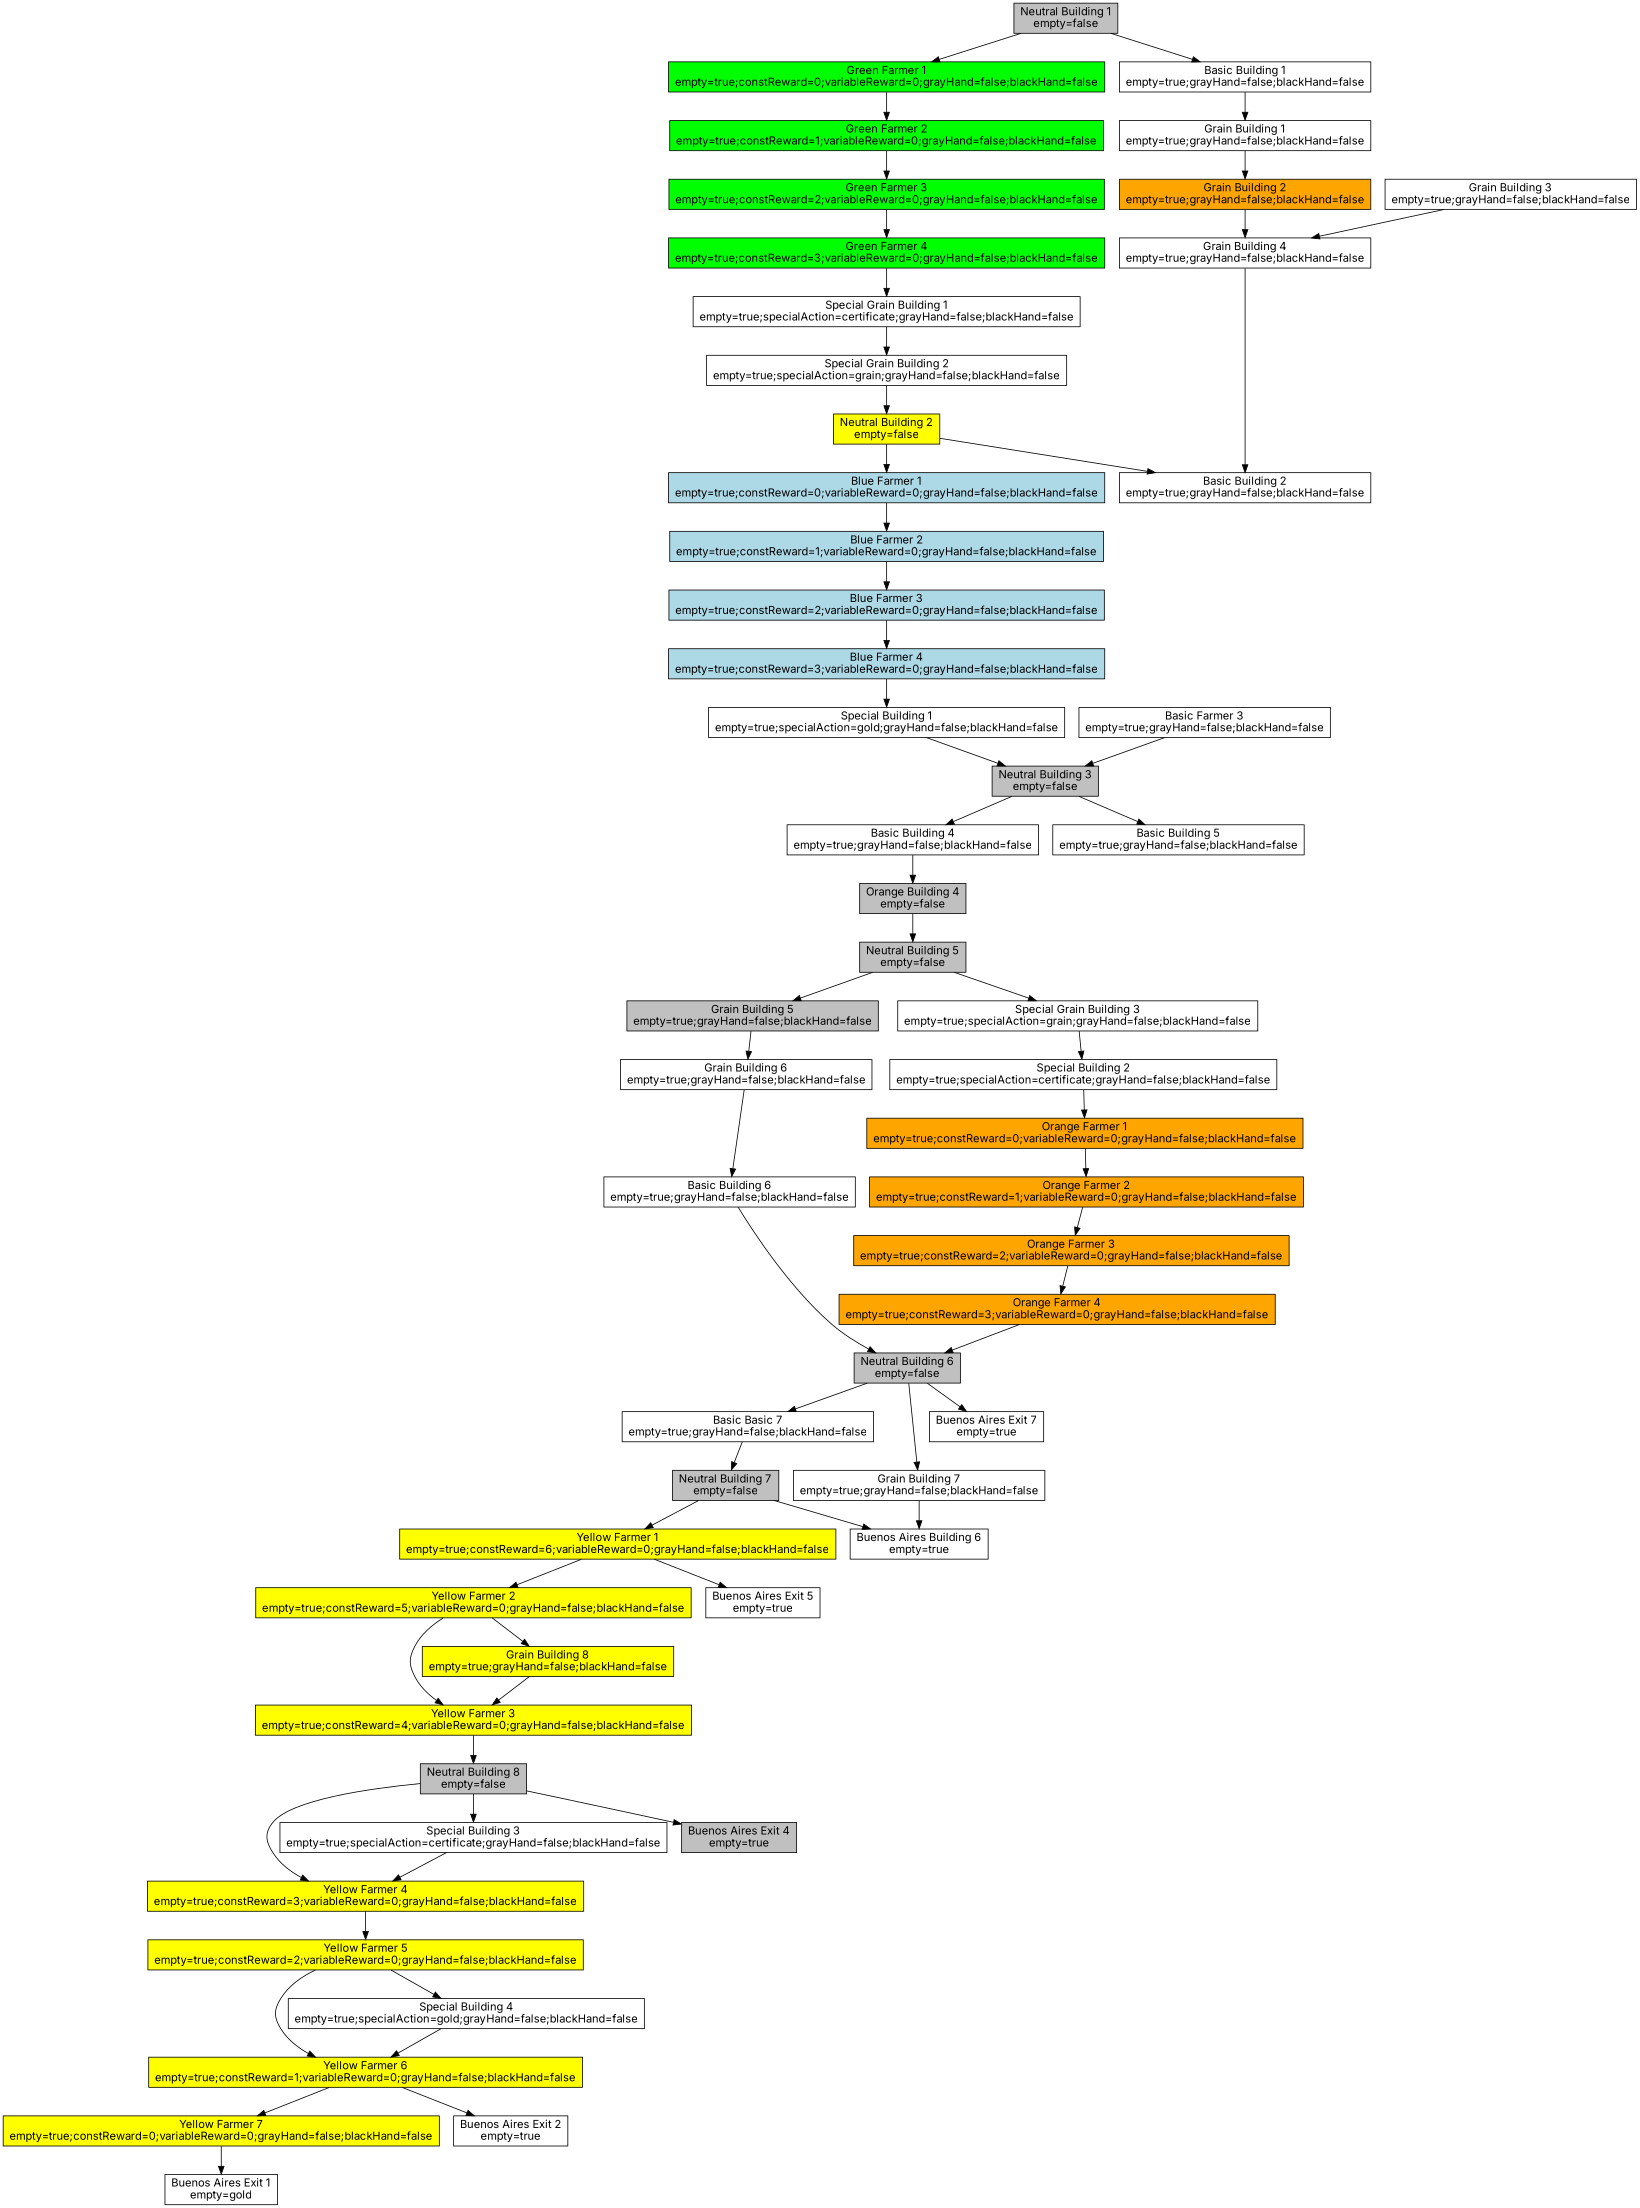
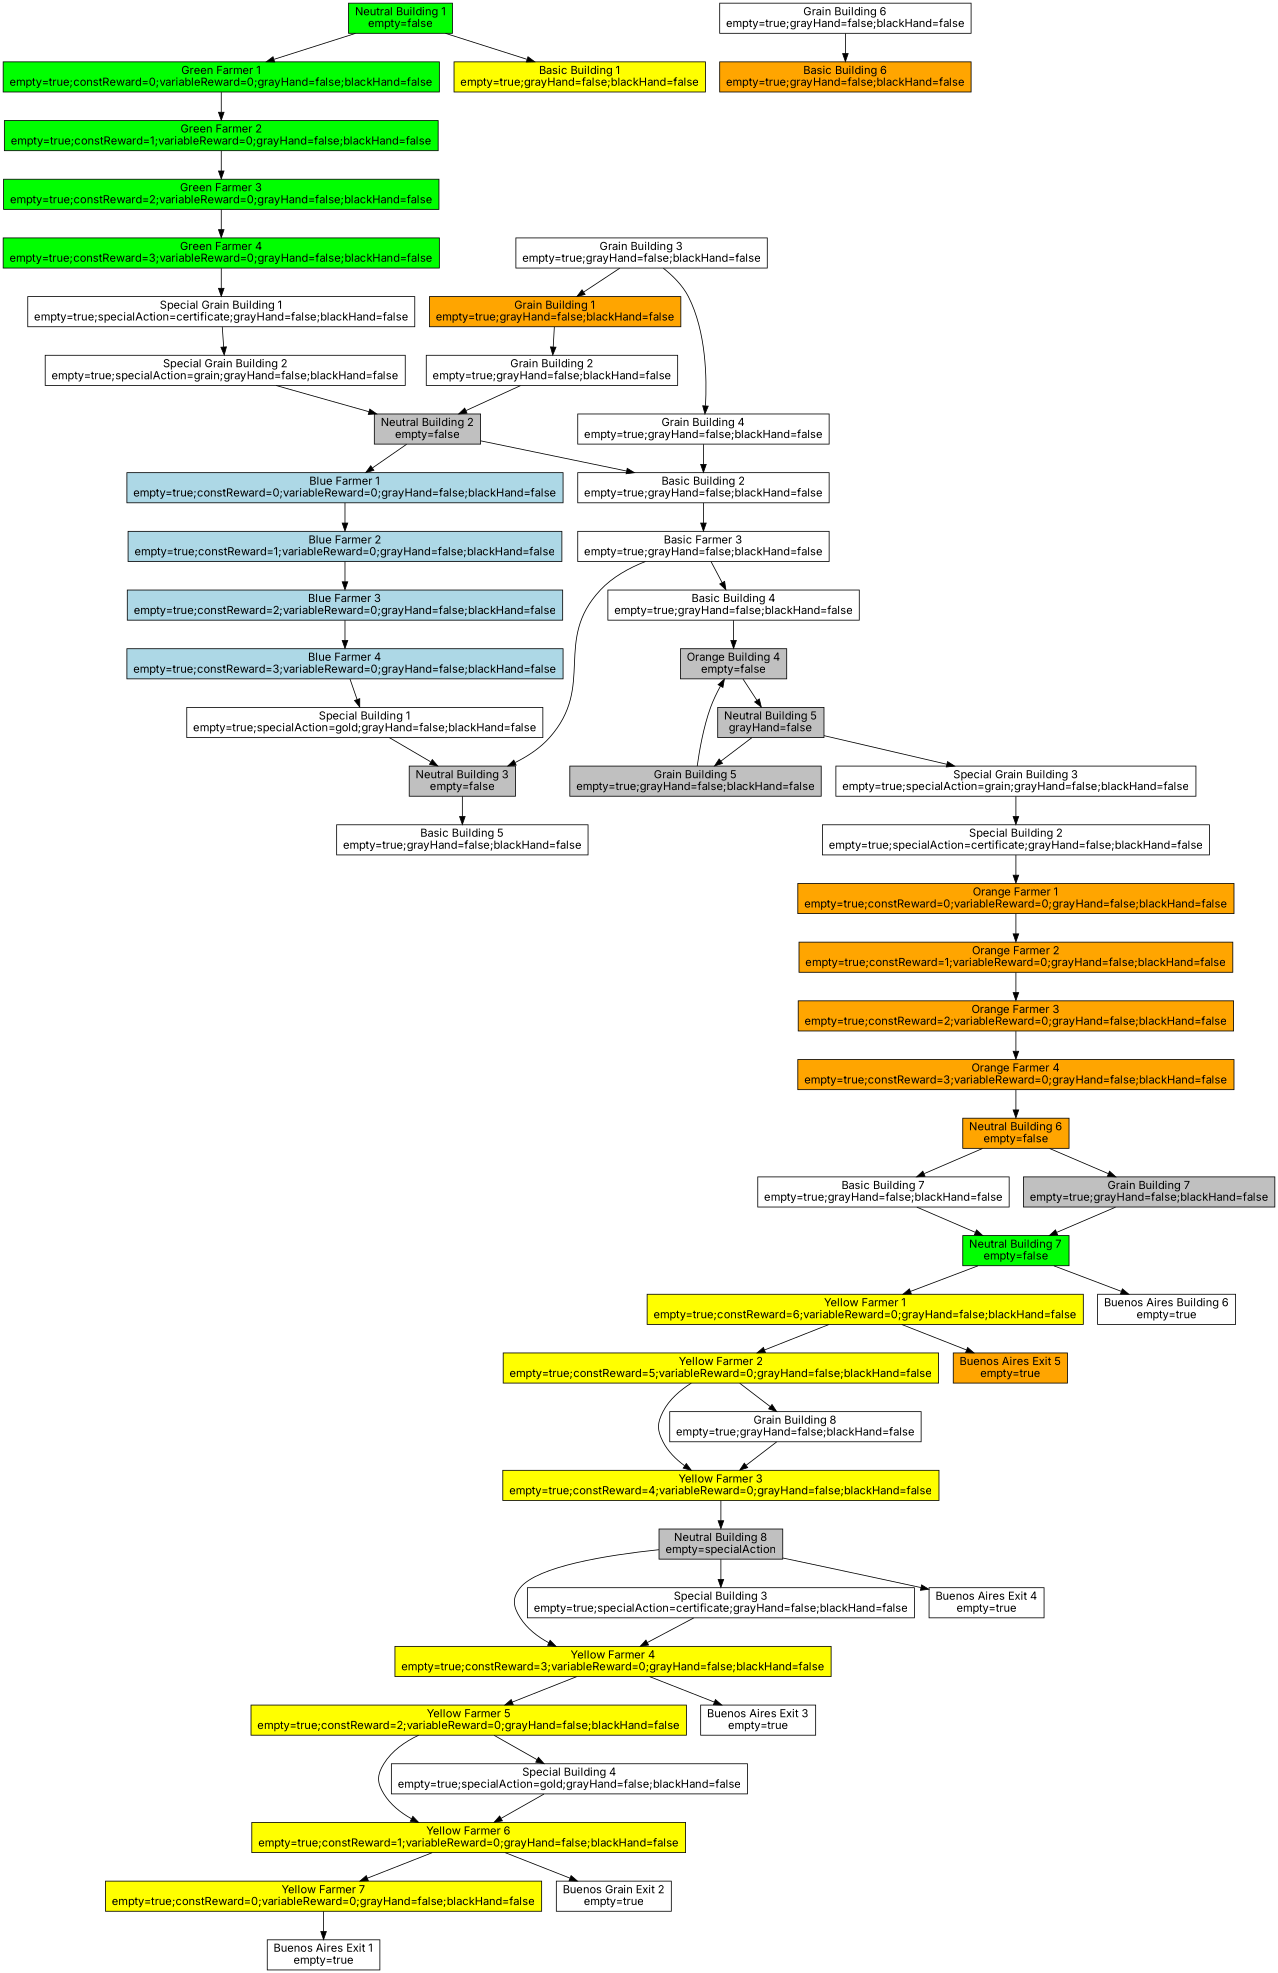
node "Neutral Building 1 empty=false": fillcolor gray -> green
node "Basic Building 1 empty=true;grayHand=false;blackHand=false": fillcolor white -> yellow
edge "Basic Building 1 empty=true;grayHand=false;blackHand=false" -> "Grain Building 1 empty=true;grayHand=false;blackHand=false": now "Grain Building 3 empty=true;grayHand=false;blackHand=false" -> "Grain Building 1 empty=true;grayHand=false;blackHand=false"
node "Grain Building 1 empty=true;grayHand=false;blackHand=false": fillcolor white -> orange
node "Grain Building 2 empty=true;grayHand=false;blackHand=false": fillcolor orange -> white
edge "Grain Building 2 empty=true;grayHand=false;blackHand=false" -> "Grain Building 4 empty=true;grayHand=false;blackHand=false": now "Grain Building 2 empty=true;grayHand=false;blackHand=false" -> "Neutral Building 2 empty=false"
node "Neutral Building 2 empty=false": fillcolor yellow -> gray
edge "Basic Building 2 empty=true;grayHand=false;blackHand=false" -> "Basic Farmer 3 empty=true;grayHand=false;blackHand=false": added
edge "Neutral Building 3 empty=false" -> "Basic Building 4 empty=true;grayHand=false;blackHand=false": now "Basic Farmer 3 empty=true;grayHand=false;blackHand=false" -> "Basic Building 4 empty=true;grayHand=false;blackHand=false"
node "Neutral Building 5 empty=false": label "Neutral Building 5 empty=false" -> "Neutral Building 5 grayHand=false"
edge "Grain Building 5 empty=true;grayHand=false;blackHand=false" -> "Grain Building 6 empty=true;grayHand=false;blackHand=false": now "Grain Building 5 empty=true;grayHand=false;blackHand=false" -> "Orange Building 4 empty=false"
node "Basic Building 6 empty=true;grayHand=false;blackHand=false": fillcolor white -> orange
edge "Basic Building 6 empty=true;grayHand=false;blackHand=false" -> "Neutral Building 6 empty=false": removed
node "Neutral Building 6 empty=false": fillcolor gray -> orange
node "Basic Basic 7 empty=true;grayHand=false;blackHand=false": label "Basic Basic 7 empty=true;grayHand=false;blackHand=false" -> "Basic Building 7 empty=true;grayHand=false;blackHand=false"
node "Buenos Aires Exit 7 empty=true": removed
node "Neutral Building 7 empty=false": fillcolor gray -> green
node "Grain Building 7 empty=true;grayHand=false;blackHand=false": fillcolor white -> gray
edge "Grain Building 7 empty=true;grayHand=false;blackHand=false" -> "Buenos Aires Building 6 empty=true": now "Grain Building 7 empty=true;grayHand=false;blackHand=false" -> "Neutral Building 7 empty=false"
node "Buenos Aires Exit 5 empty=true": fillcolor white -> orange
node "Grain Building 8 empty=true;grayHand=false;blackHand=false": fillcolor yellow -> white
node "Buenos Aires Exit 3 empty=true": added
node "Neutral Building 8 empty=false": label "Neutral Building 8 empty=false" -> "Neutral Building 8 empty=specialAction"
node "Buenos Aires Exit 4 empty=true": fillcolor gray -> white
node "Buenos Aires Exit 2 empty=true": label "Buenos Aires Exit 2 empty=true" -> "Buenos Grain Exit 2 empty=true"
node "Buenos Aires Exit 1 empty=gold": label "Buenos Aires Exit 1 empty=gold" -> "Buenos Aires Exit 1 empty=true"
